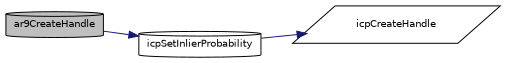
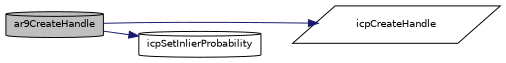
edge "icpSetInlierProbability" -> "icpCreateHandle": now "ar9CreateHandle" -> "icpCreateHandle"
